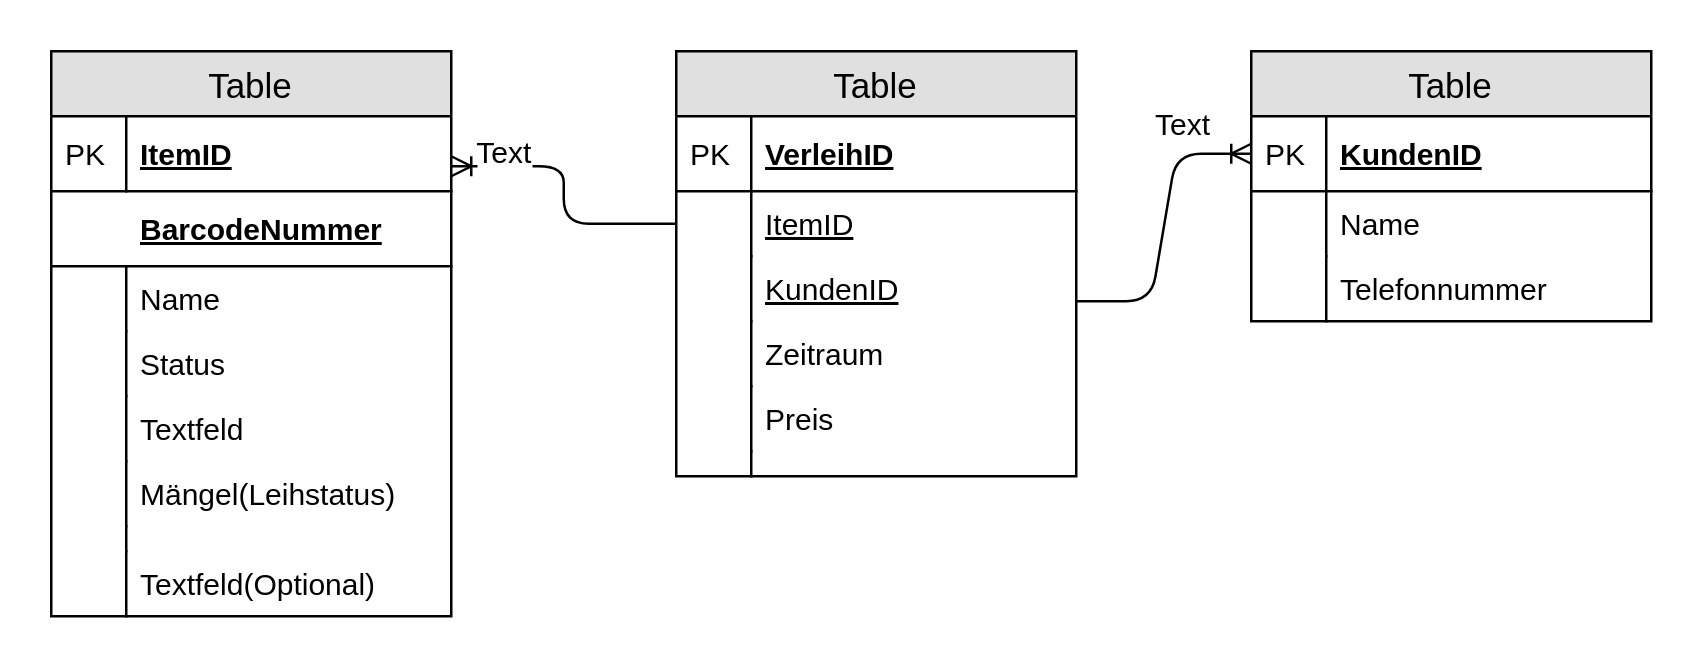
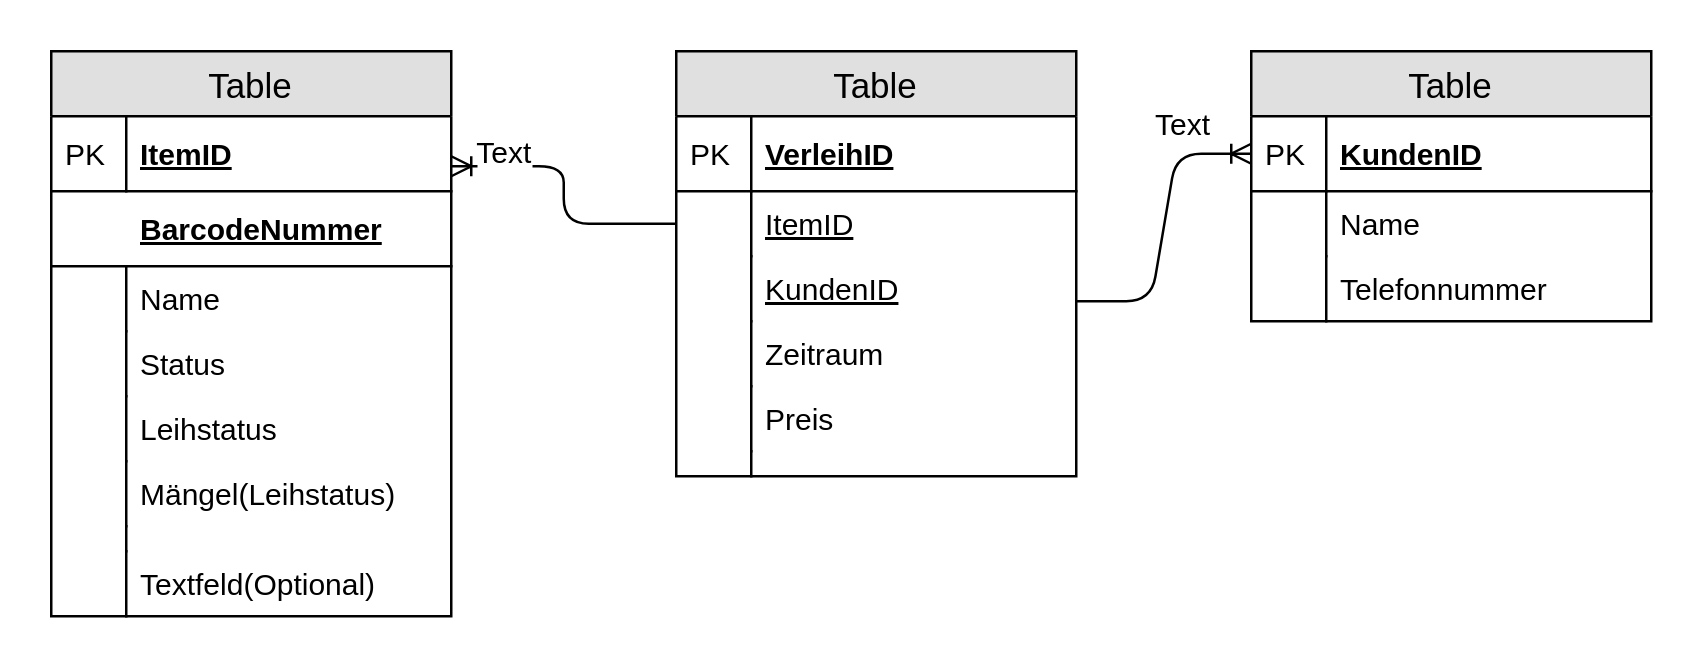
node "Textfeld": label "Textfeld" -> "Leihstatus"
